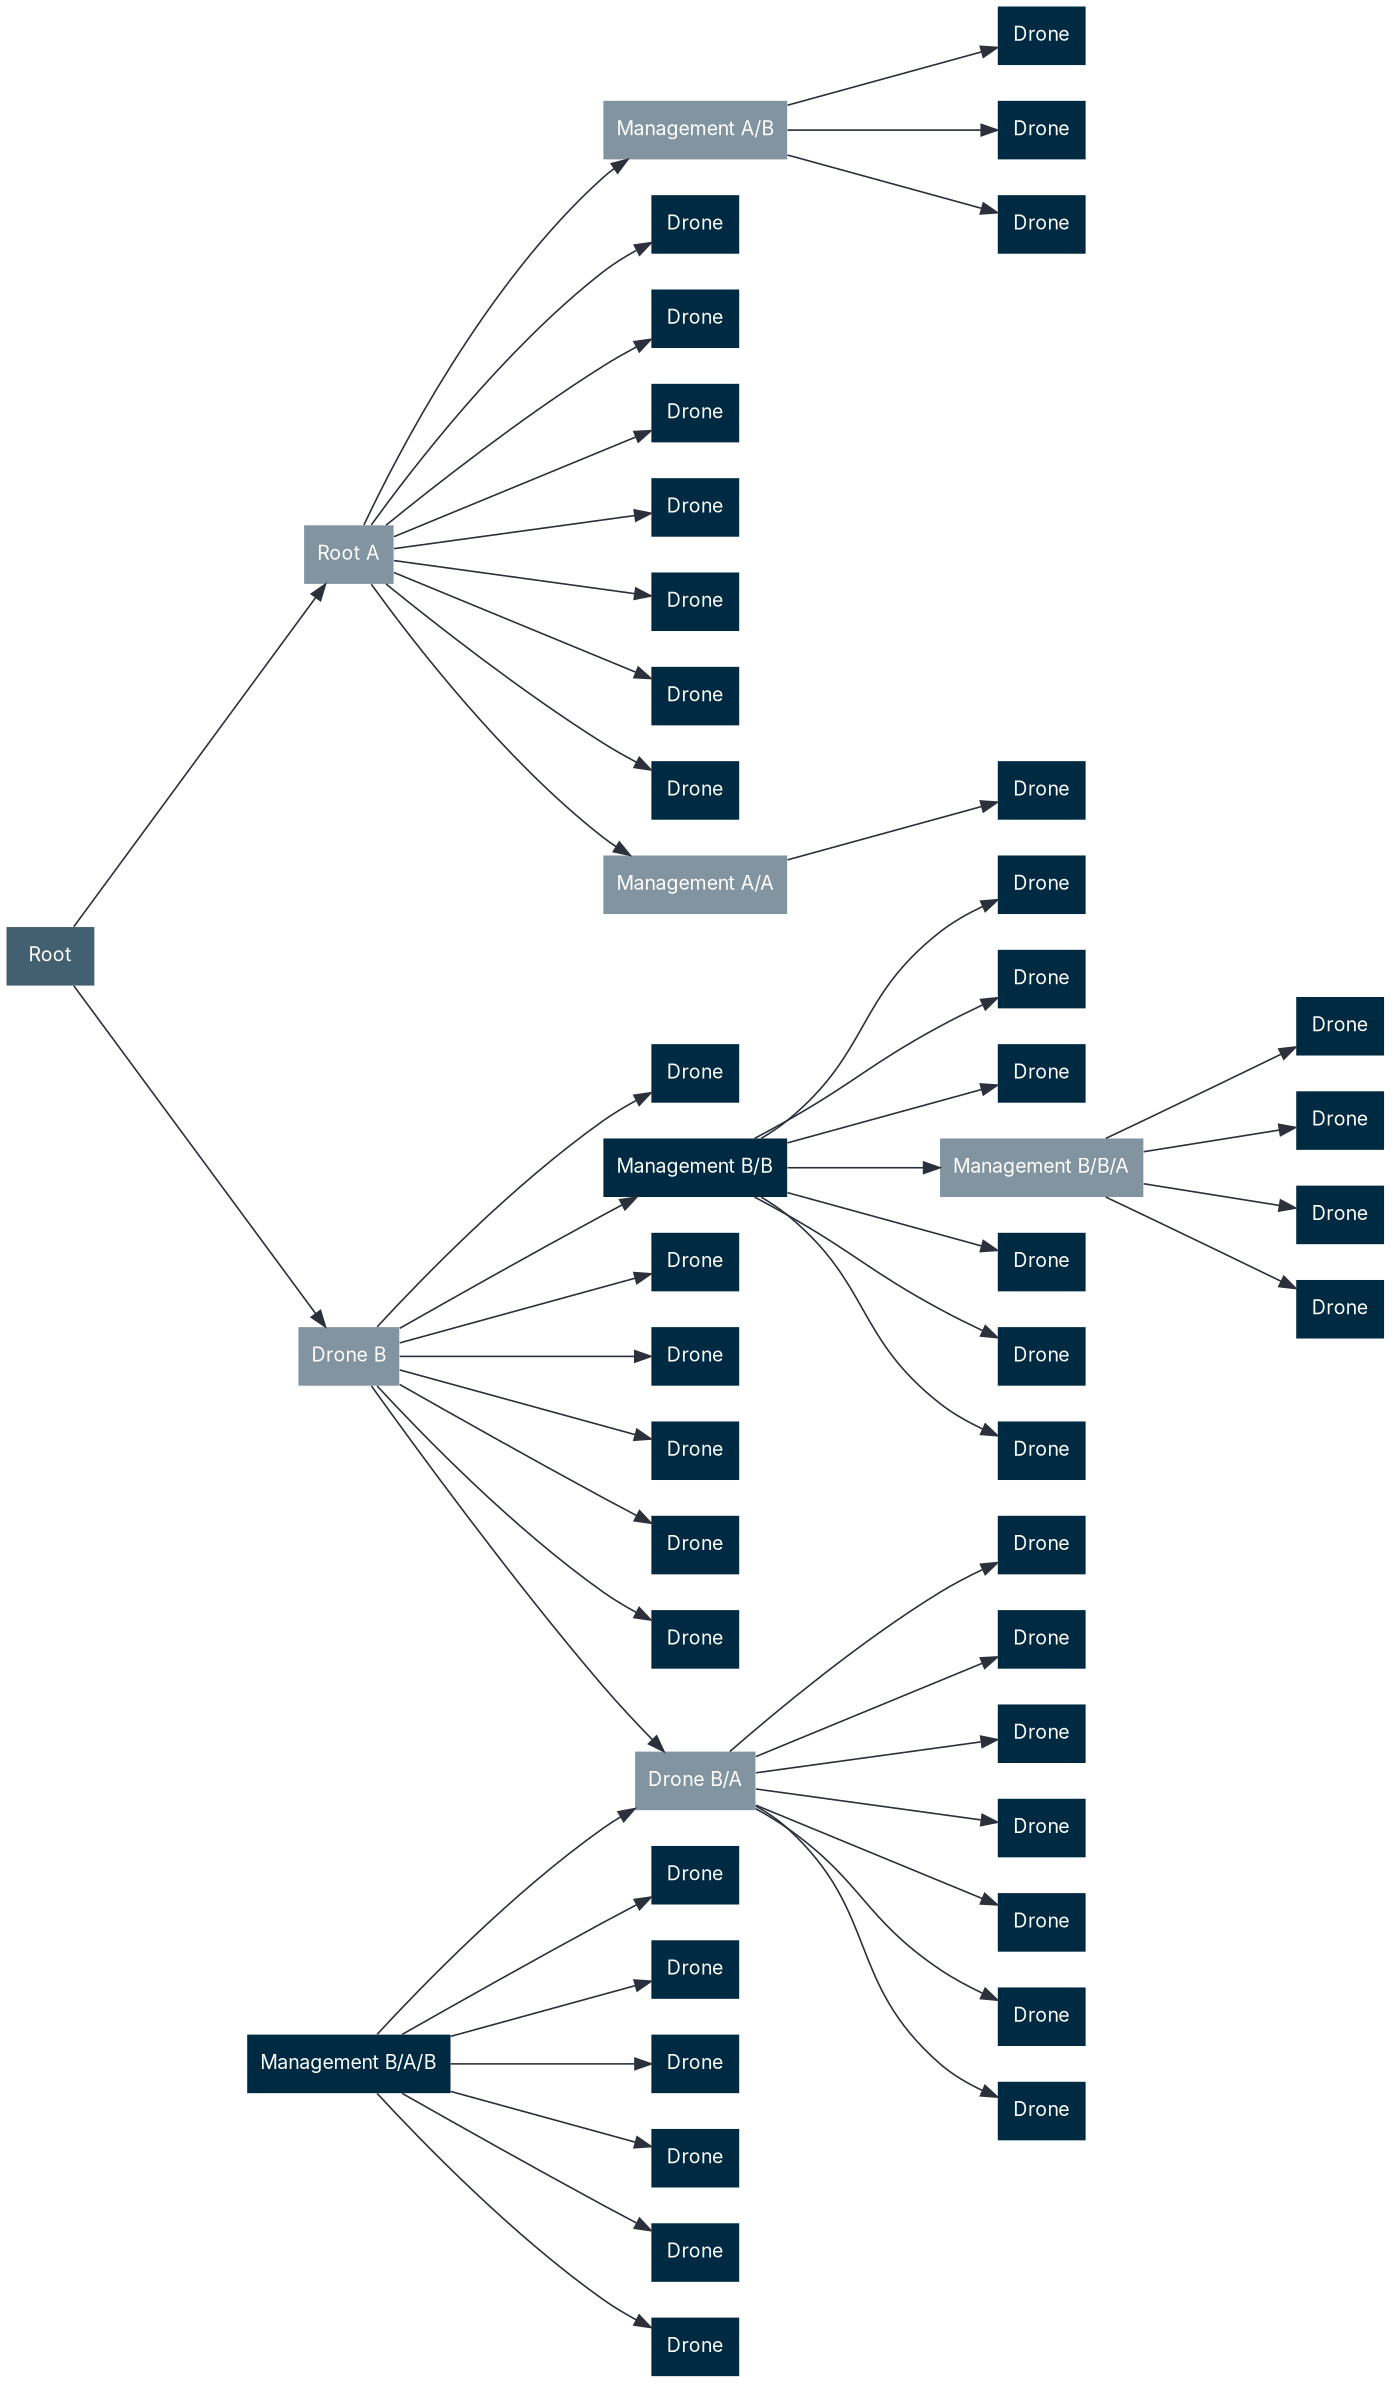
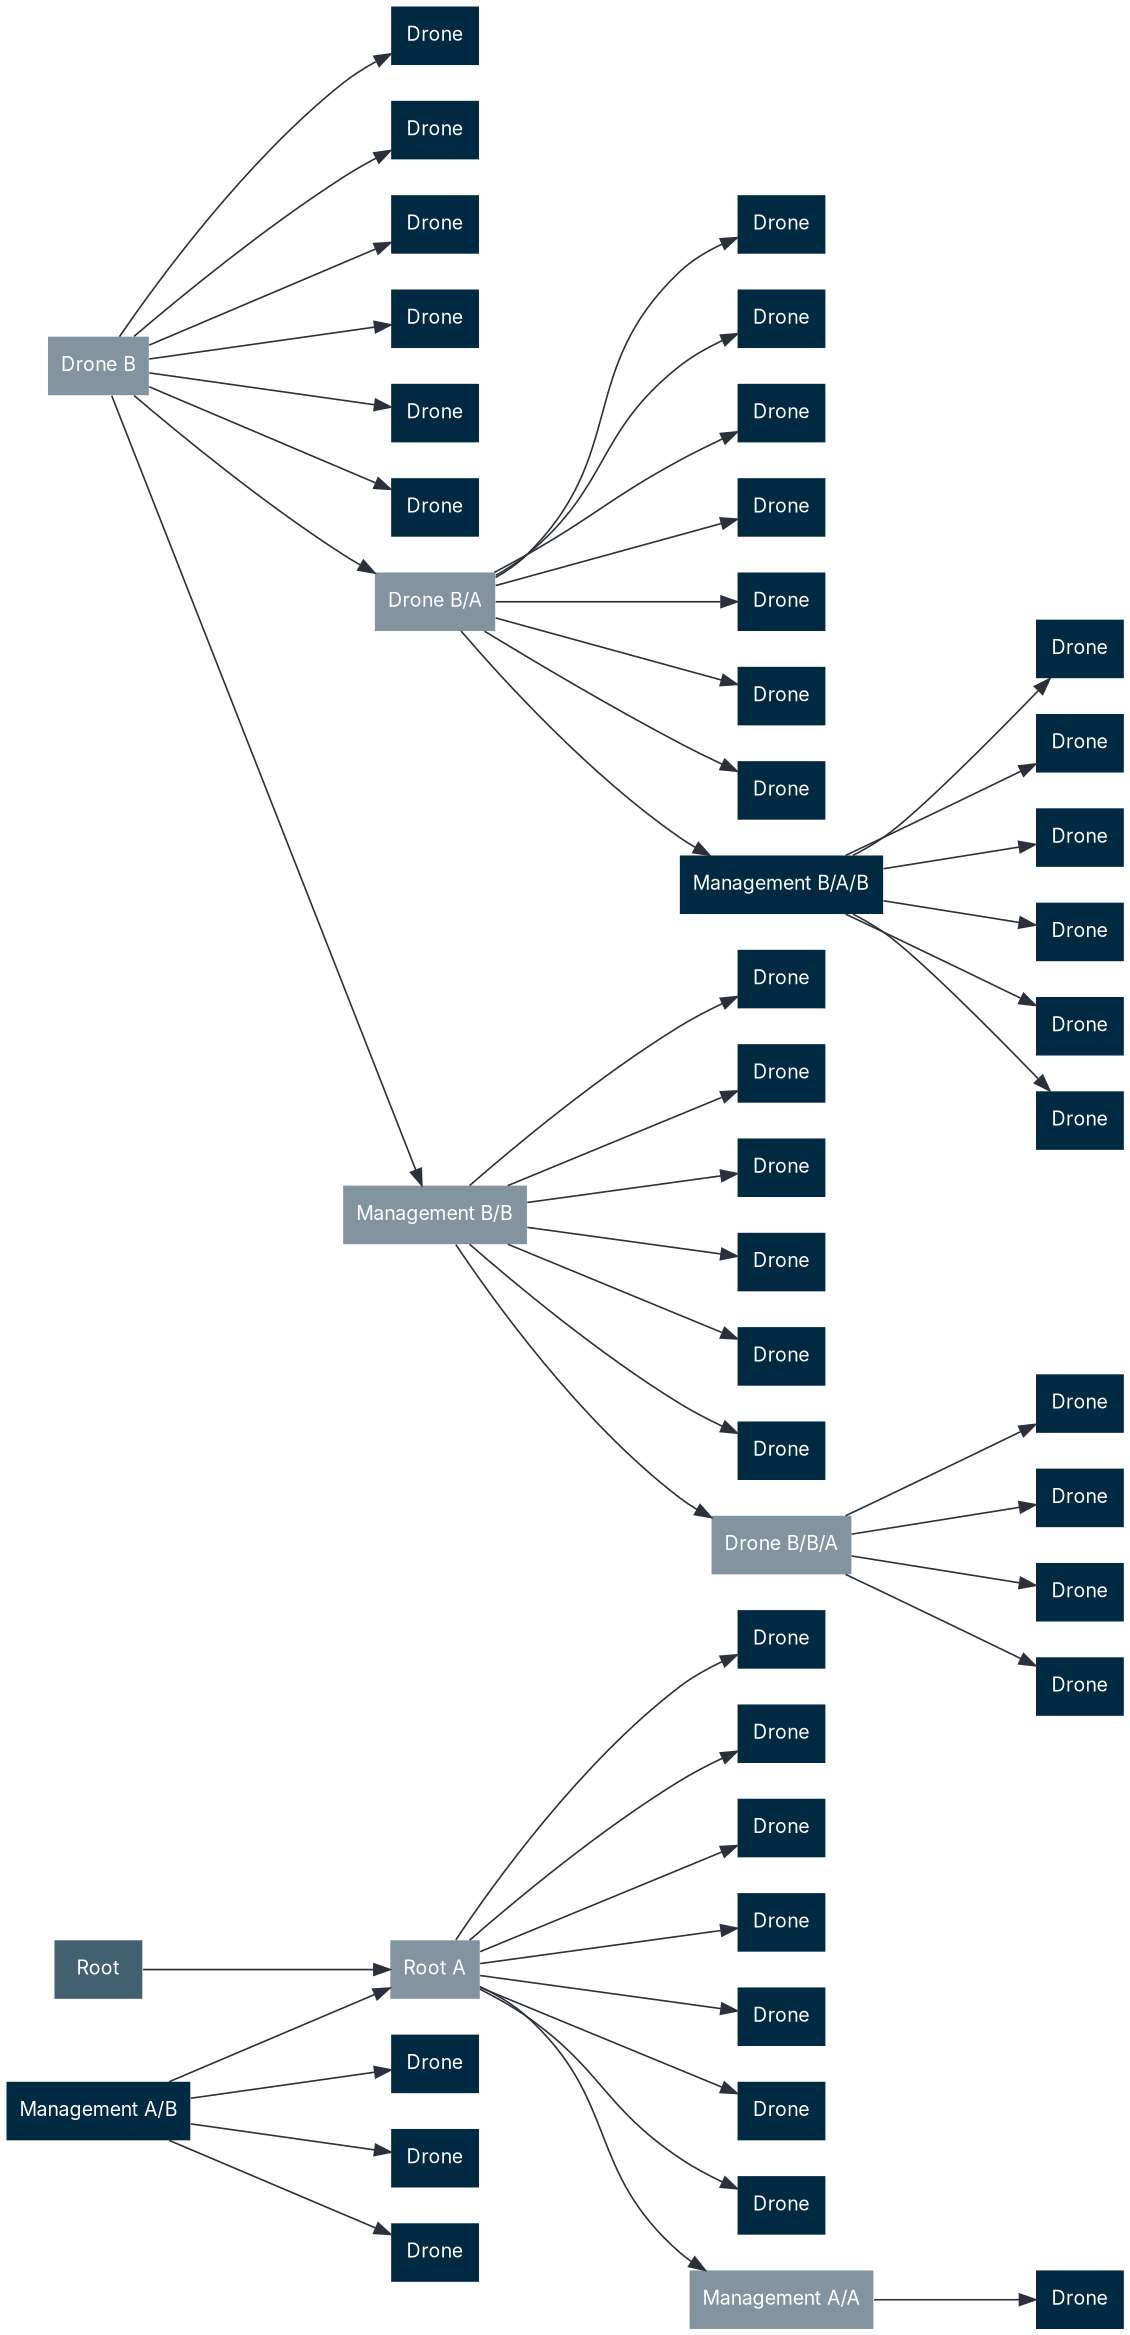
node "Management A/B": fillcolor #8194a0 -> #002a41
edge "Root A" -> "Management A/B": reversed
edge "Root" -> "Drone B": removed
node "Management B/B": fillcolor #002a41 -> #8194a0
node "Management B/B/A": label "Management B/B/A" -> "Drone B/B/A"
edge "Management B/A/B" -> "Drone B/A": reversed
